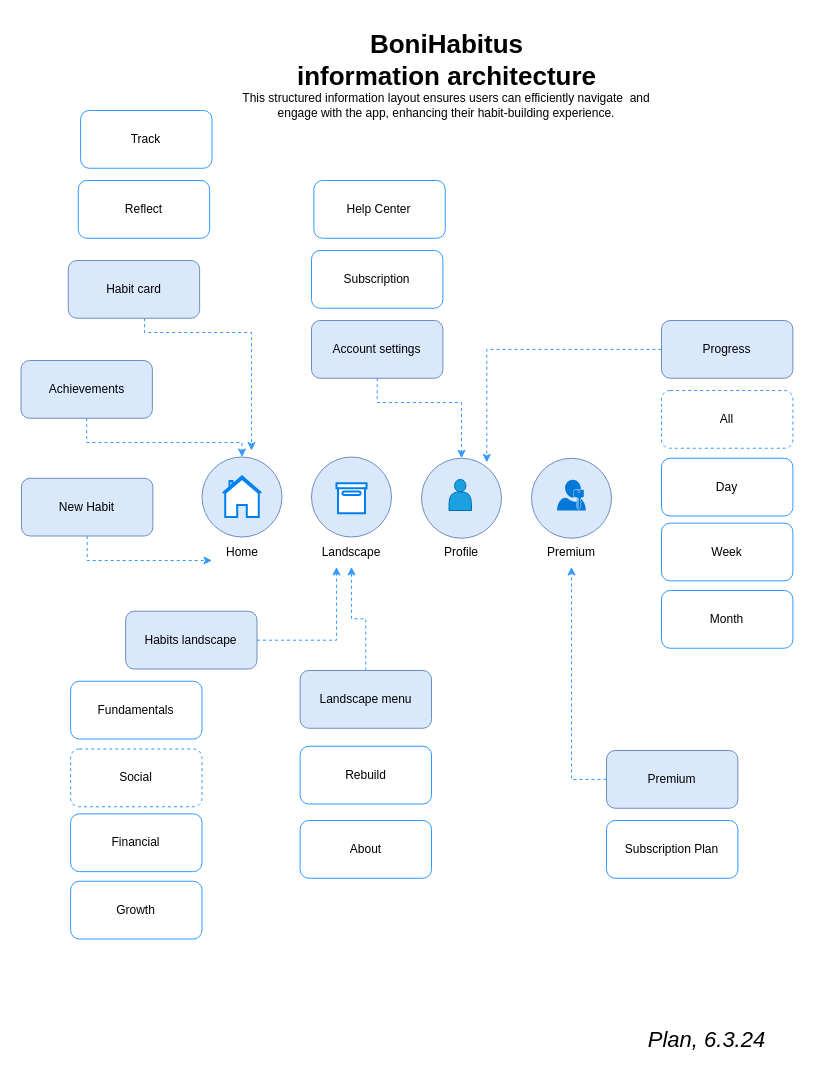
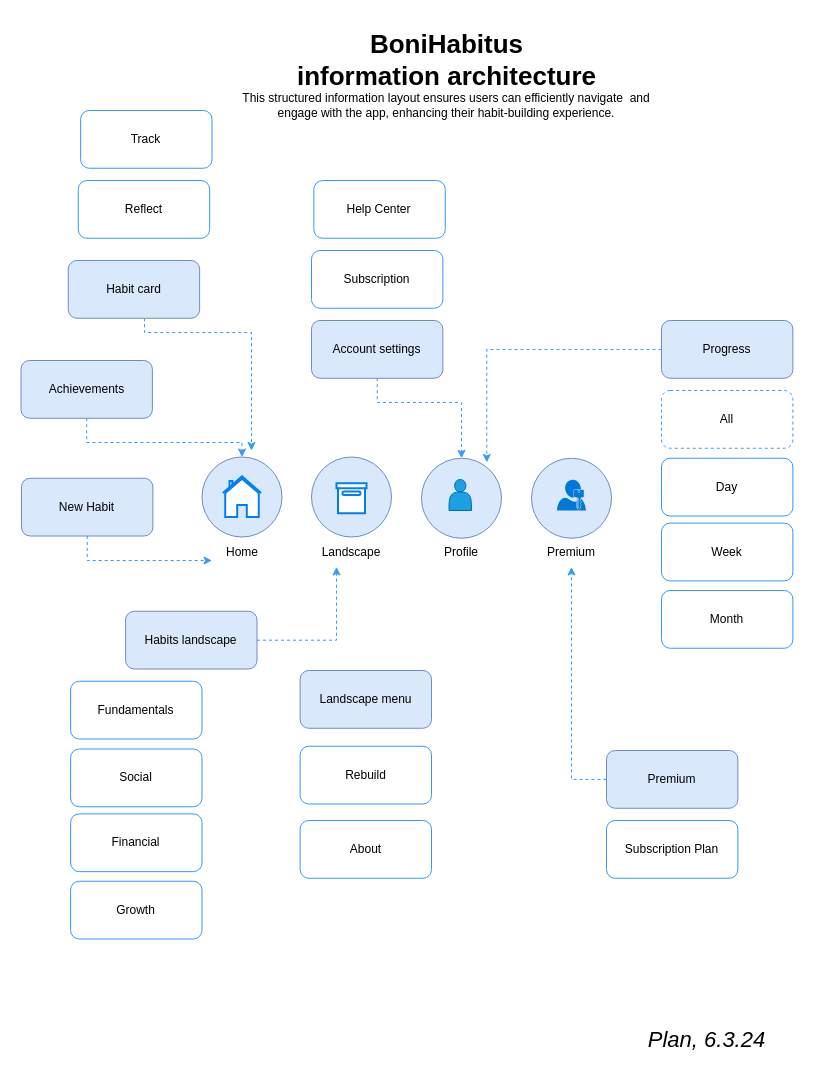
edge "Landscape menu" -> "Landscape": removed
node "Social": style dashed -> solid
